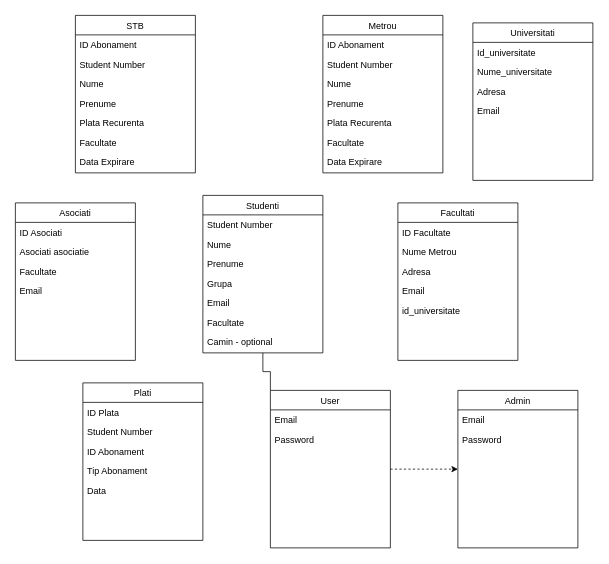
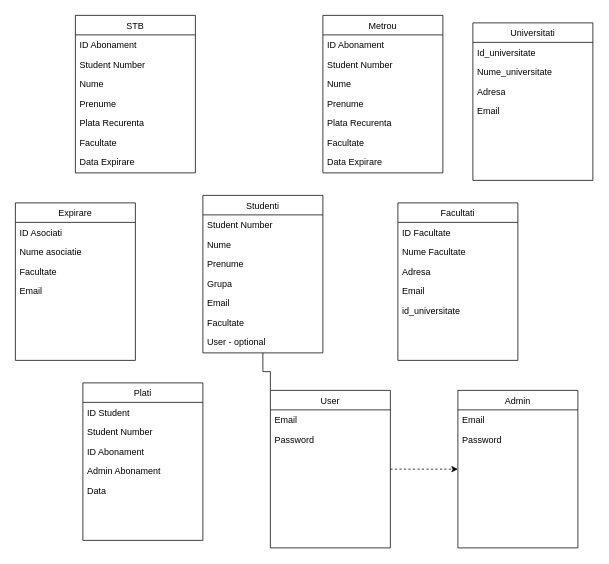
node "Asociati": label "Asociati" -> "Expirare"
node "Asociati asociatie": label "Asociati asociatie" -> "Nume asociatie"
node "Nume Metrou": label "Nume Metrou" -> "Nume Facultate"
node "Camin - optional": label "Camin - optional" -> "User - optional"
node "ID Plata": label "ID Plata" -> "ID Student"
node "Tip Abonament": label "Tip Abonament" -> "Admin Abonament"
